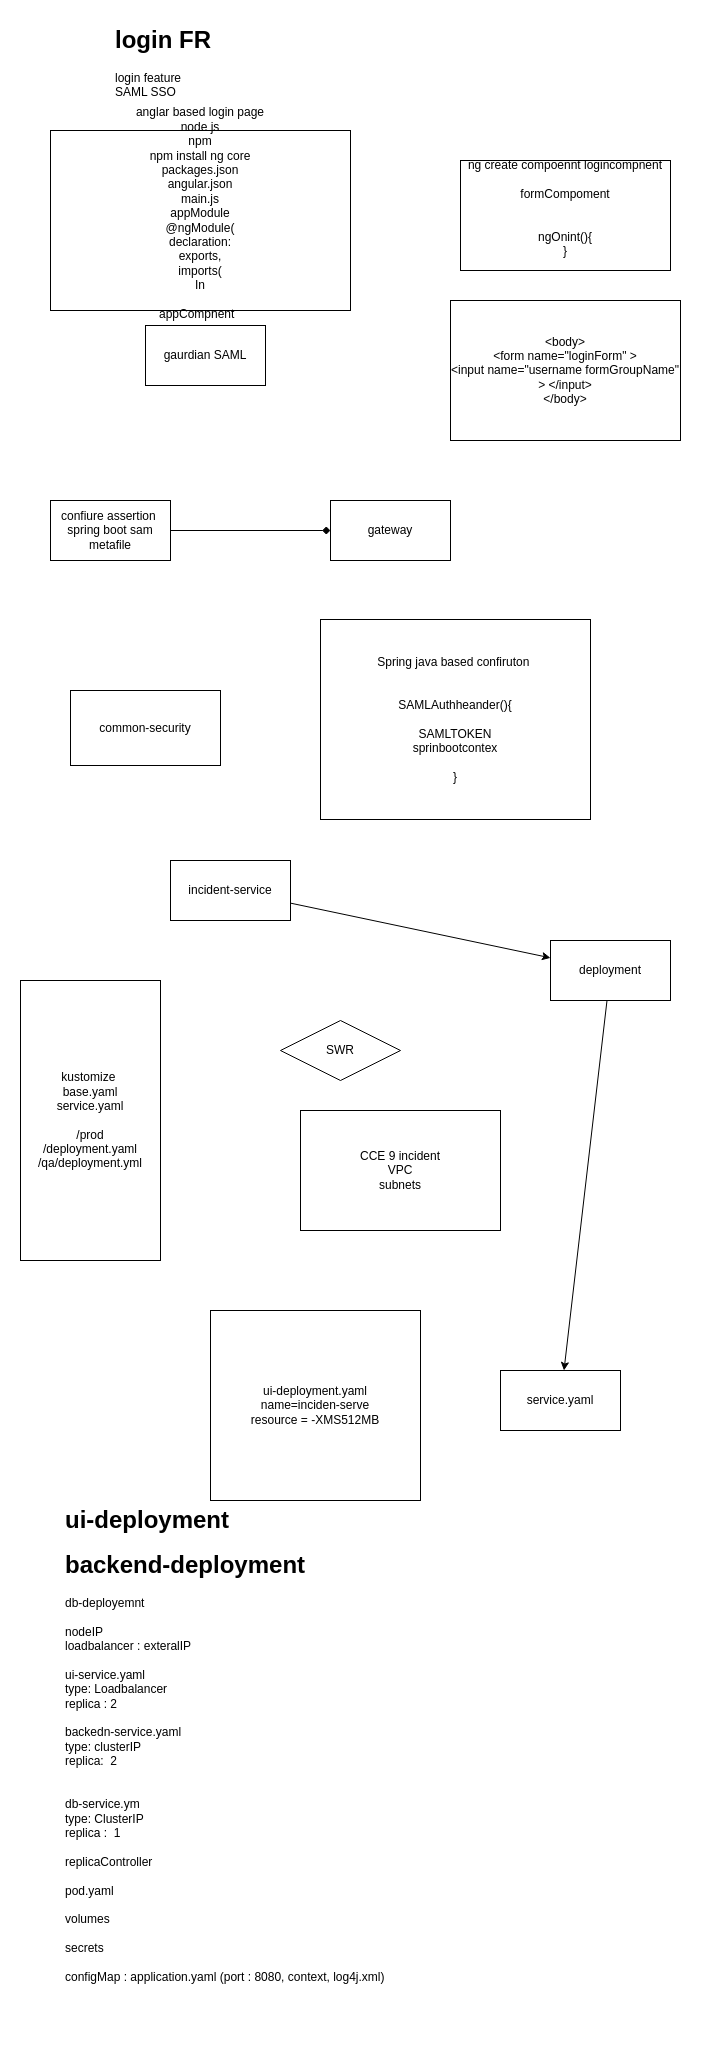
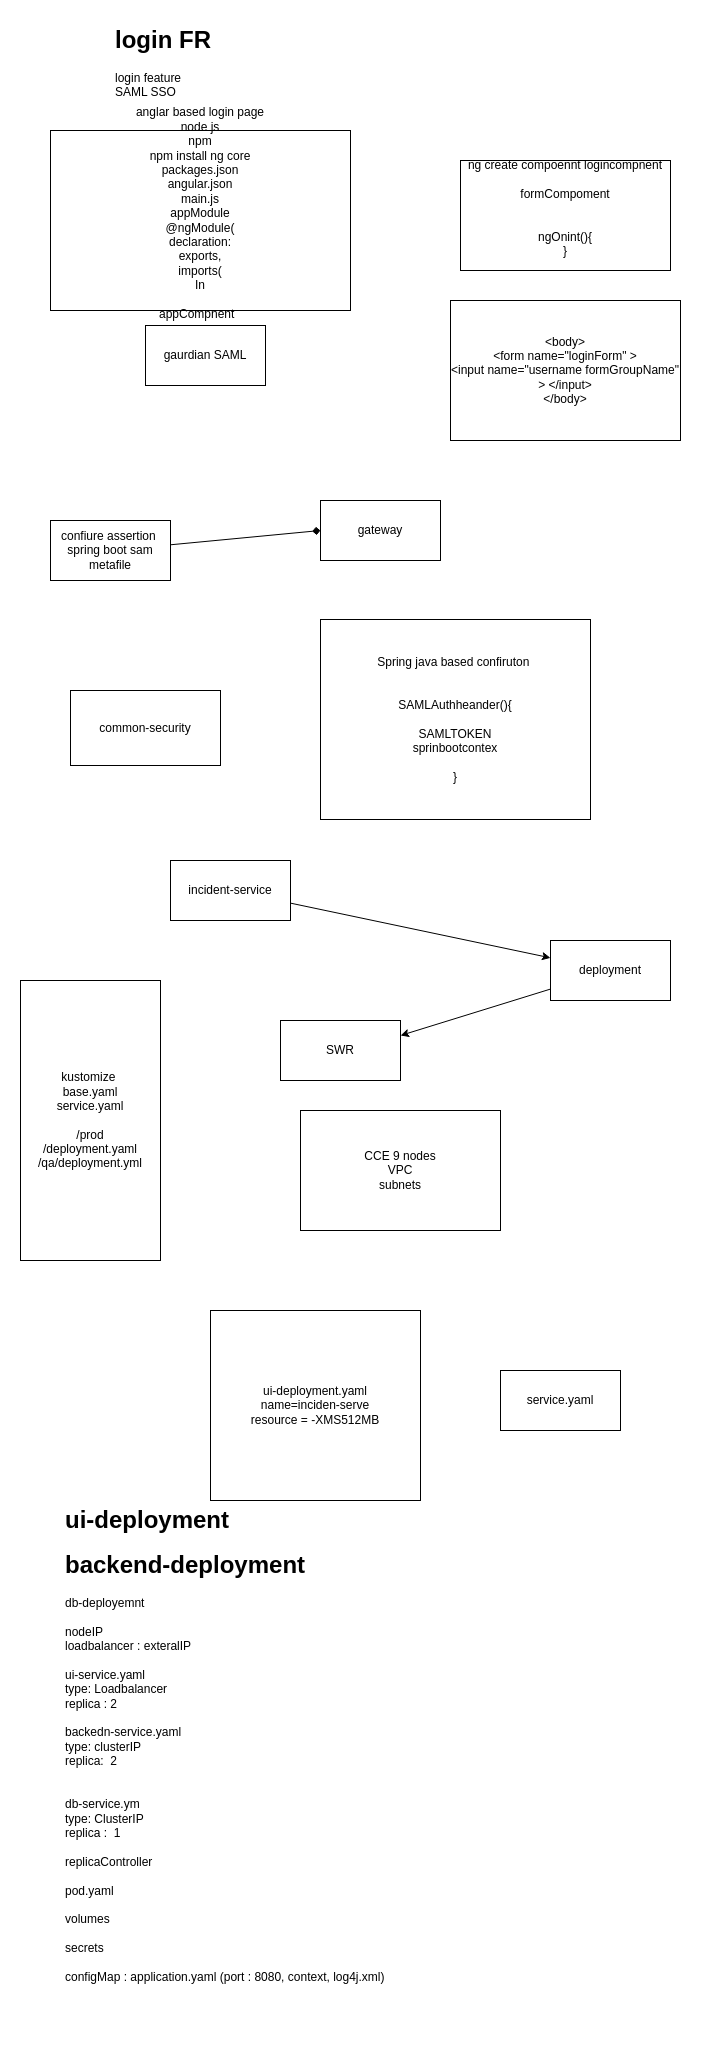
node "confiure assertion spring boot sam metafile": moved (111, 531) -> (111, 551)
node "gateway": moved (391, 531) -> (381, 531)
node "SWR": shape diamond -> rectangle
node "CCE 9 incident VPC subnets": label "CCE 9 incident VPC subnets" -> "CCE 9 nodes VPC subnets"
edge "deployment" -> "service.yaml": now "deployment" -> "SWR"
